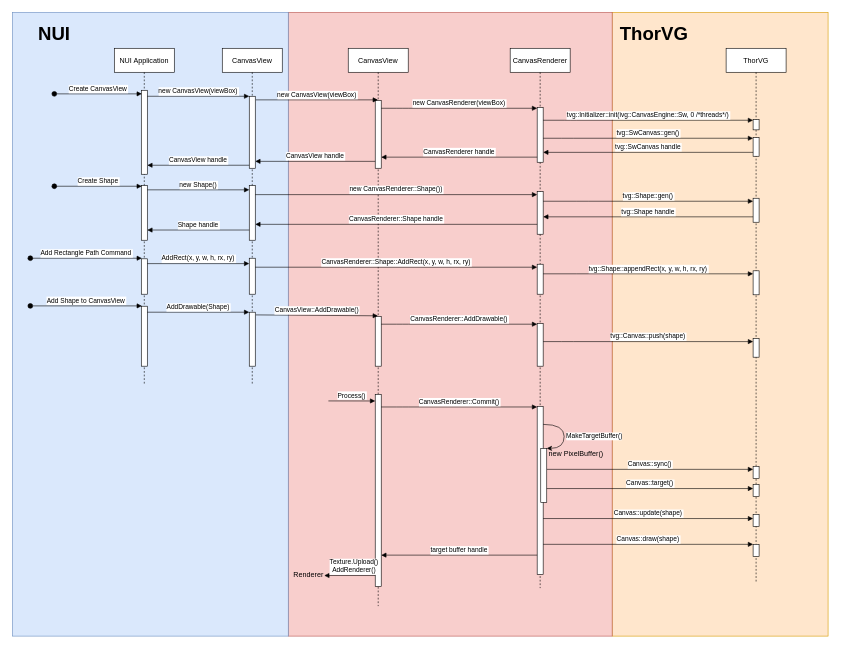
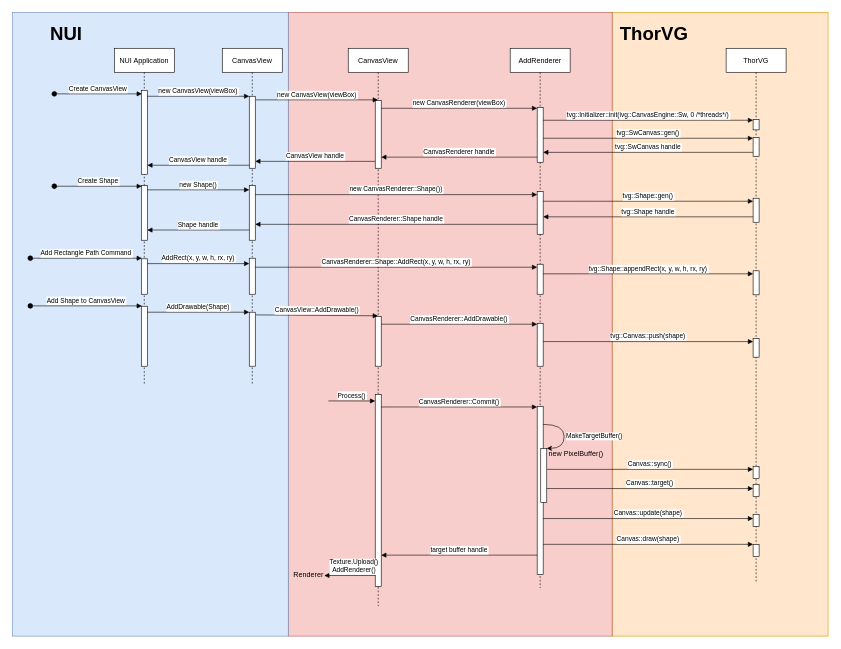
node "NUI": moved (54, 33) -> (66, 33)
node "CanvasRenderer": label "CanvasRenderer" -> "AddRenderer"
